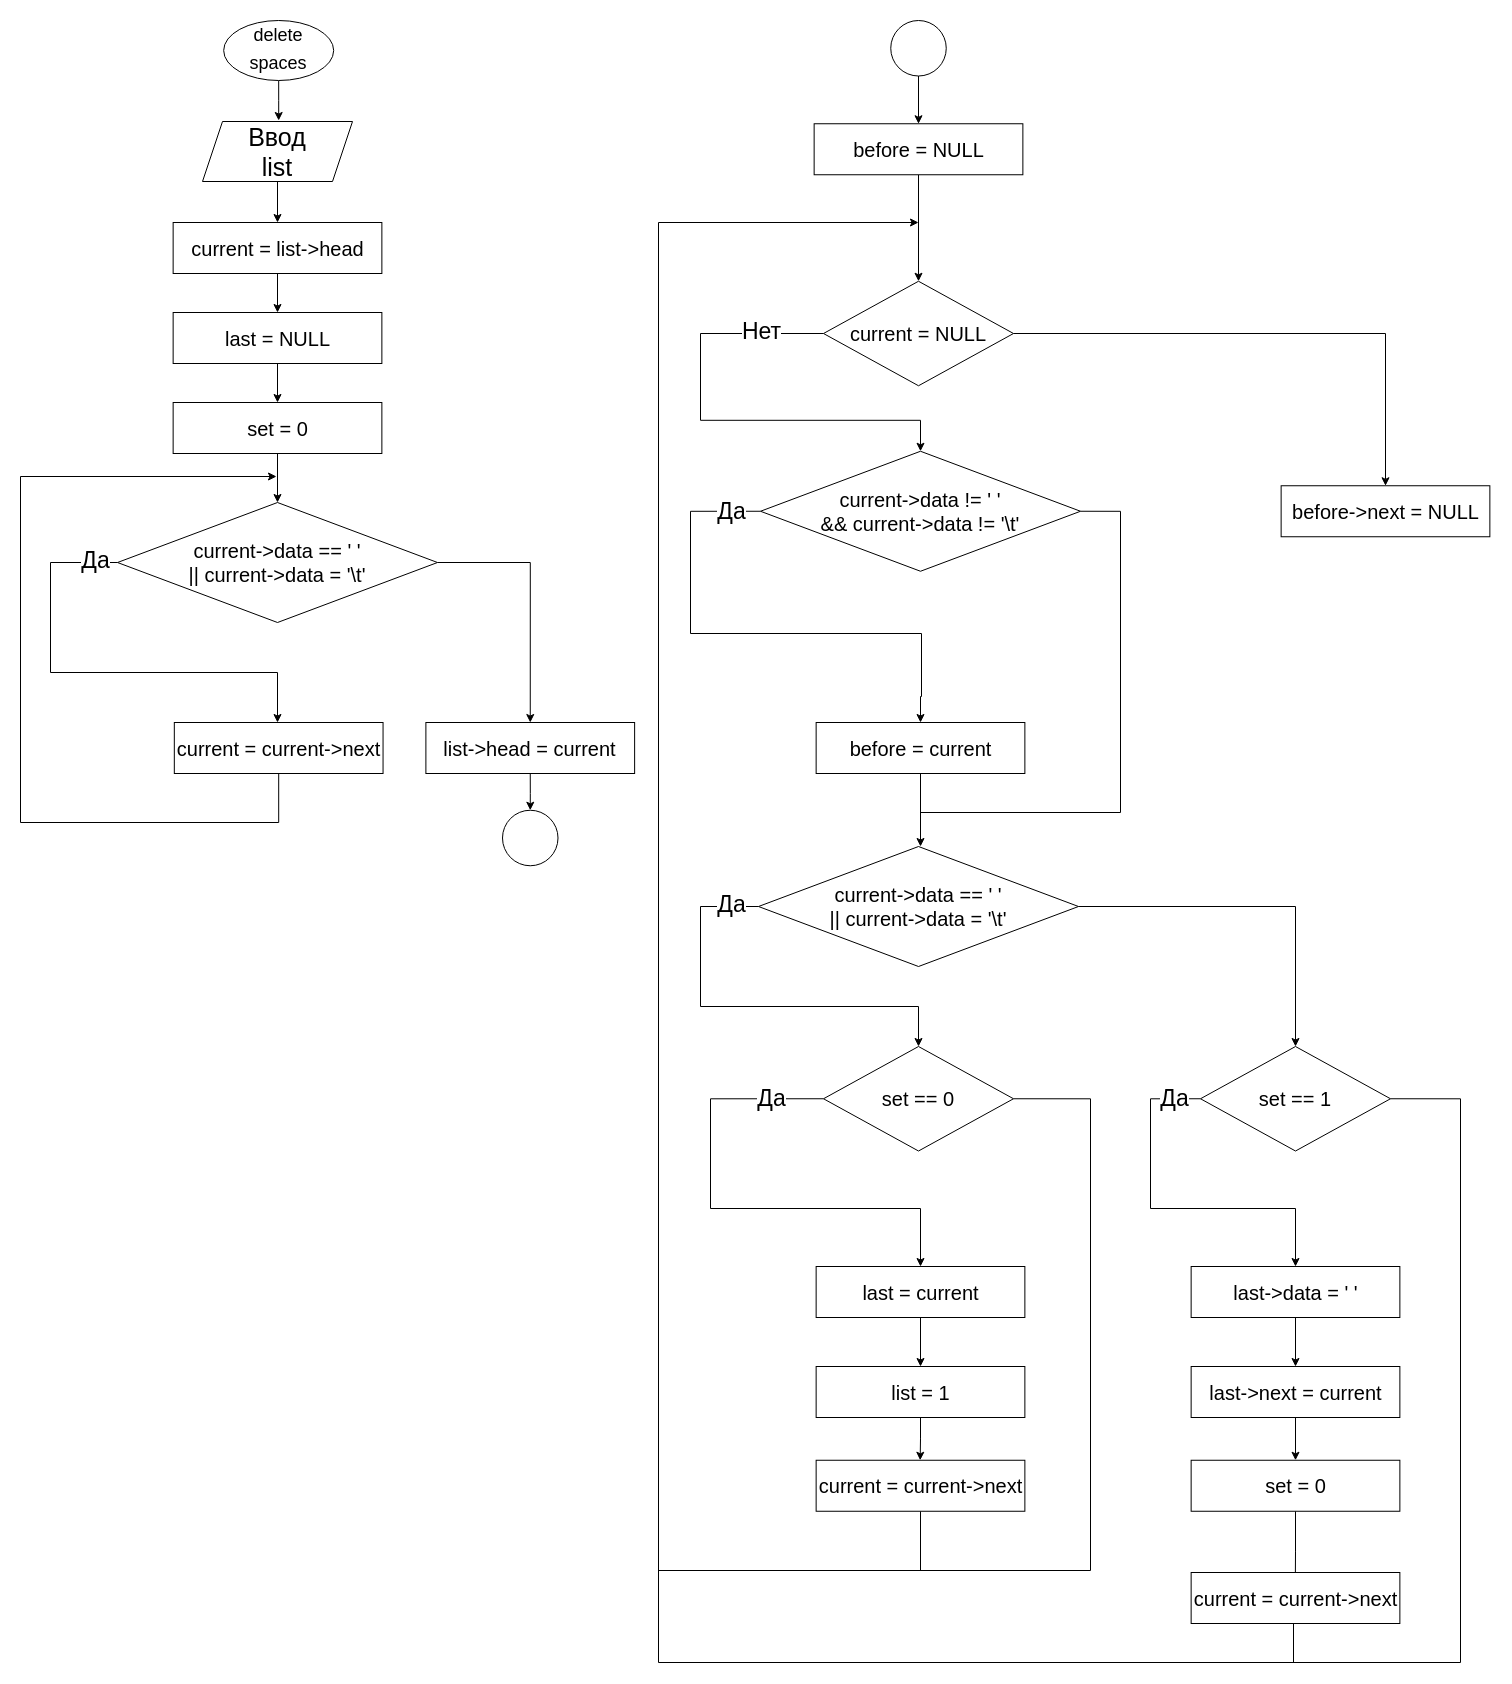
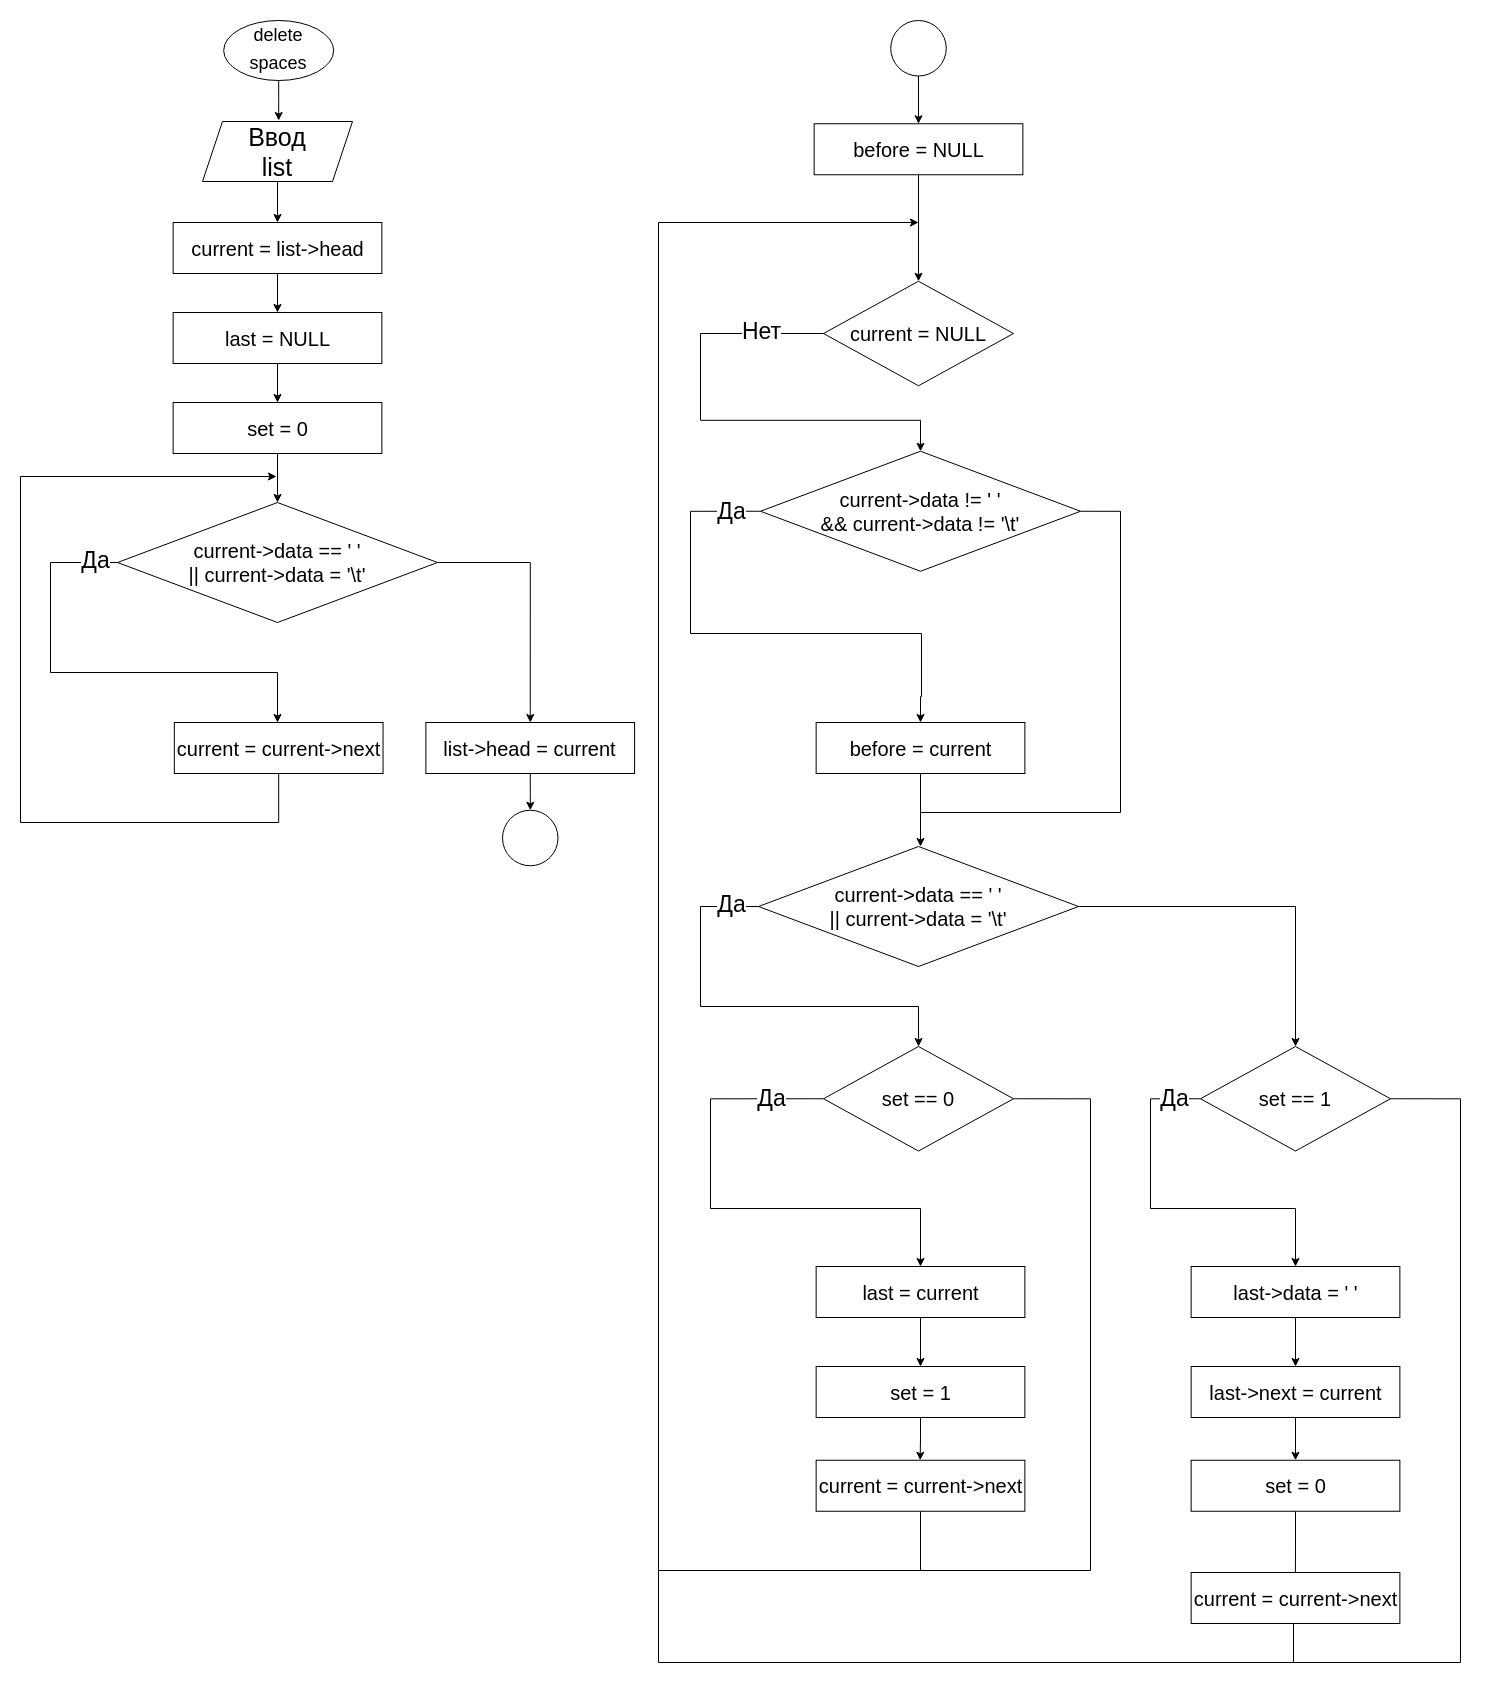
edge "current = NULL" -> "before->next = NULL": removed
node "before->next = NULL": removed
node "list = 1": label "list = 1" -> "set = 1"
